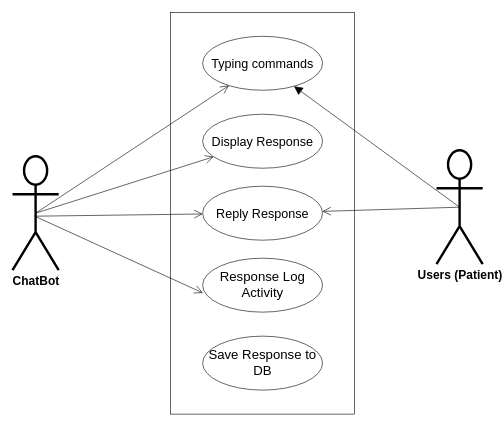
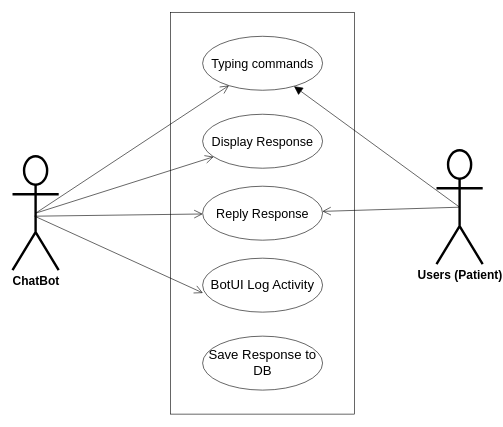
node "Response Log Activity": label "Response Log Activity" -> "BotUI Log Activity"
